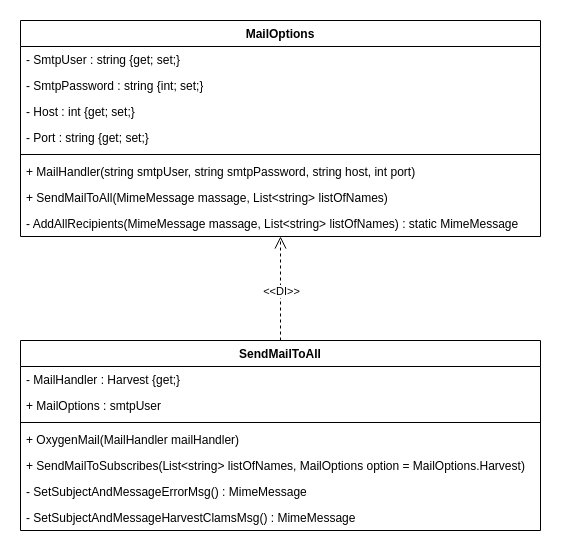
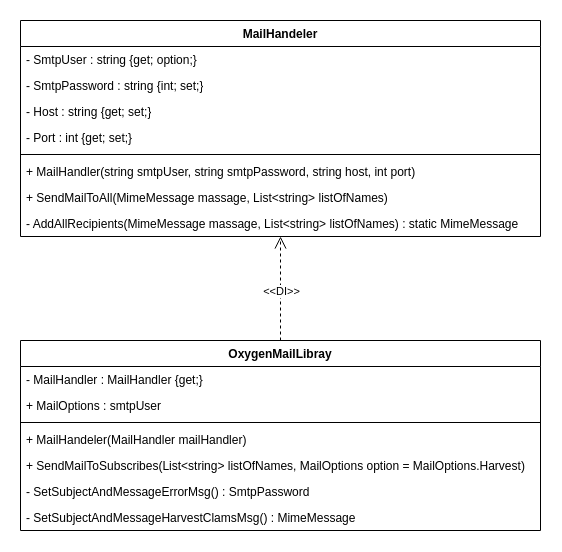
node "MailOptions": label "MailOptions" -> "MailHandeler"
node "- SmtpUser : string {get; set;}": label "- SmtpUser : string {get; set;}" -> "- SmtpUser : string {get; option;}"
node "- Host : int {get; set;}": label "- Host : int {get; set;}" -> "- Host : string {get; set;}"
node "- Port : string {get; set;}": label "- Port : string {get; set;}" -> "- Port : int {get; set;}"
node "SendMailToAll": label "SendMailToAll" -> "OxygenMailLibray"
node "- MailHandler : Harvest {get;}": label "- MailHandler : Harvest {get;}" -> "- MailHandler : MailHandler {get;}"
node "+ OxygenMail(MailHandler mailHandler)": label "+ OxygenMail(MailHandler mailHandler)" -> "+ MailHandeler(MailHandler mailHandler)"
node "- SetSubjectAndMessageErrorMsg() : MimeMessage": label "- SetSubjectAndMessageErrorMsg() : MimeMessage" -> "- SetSubjectAndMessageErrorMsg() : SmtpPassword"
